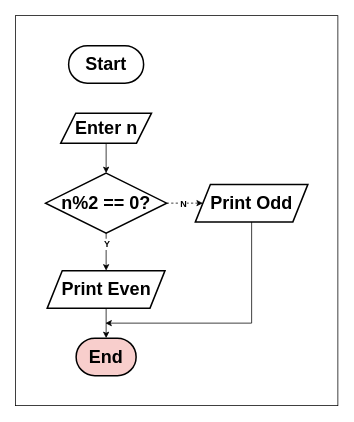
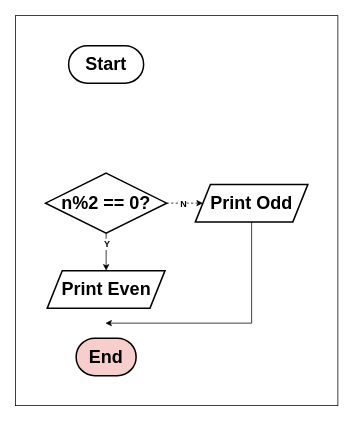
node "Enter n": removed
edge "Enter n" -> "n%2 == 0?": removed
edge "Print Even" -> "End": removed
